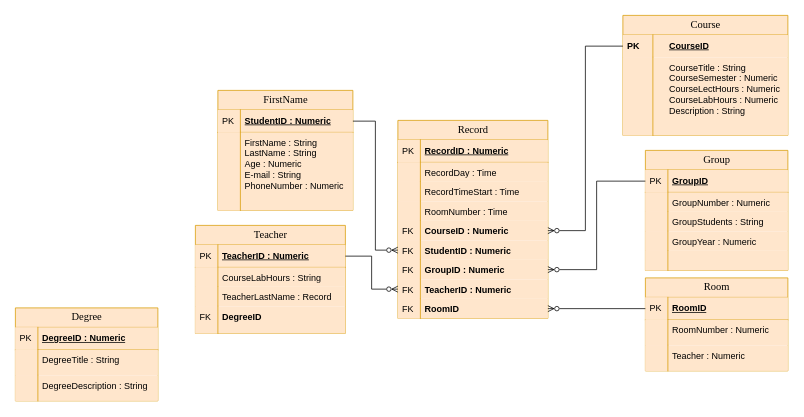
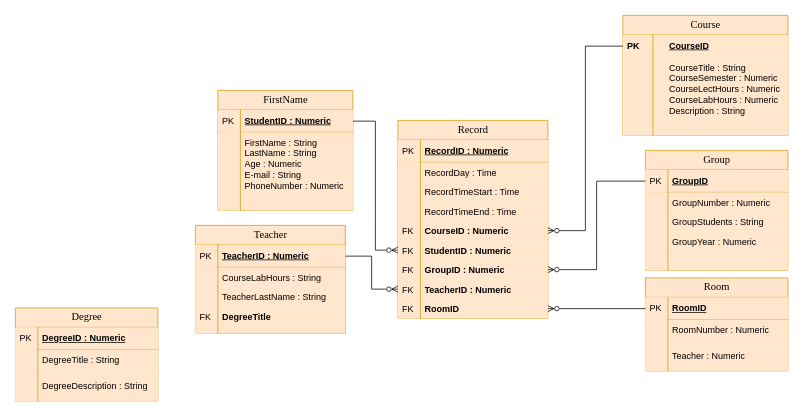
node "RoomNumber : Time": label "RoomNumber : Time" -> "RecordTimeEnd : Time"
node "TeacherLastName : Record": label "TeacherLastName : Record" -> "TeacherLastName : String"
node "DegreeID": label "DegreeID" -> "DegreeTitle"
